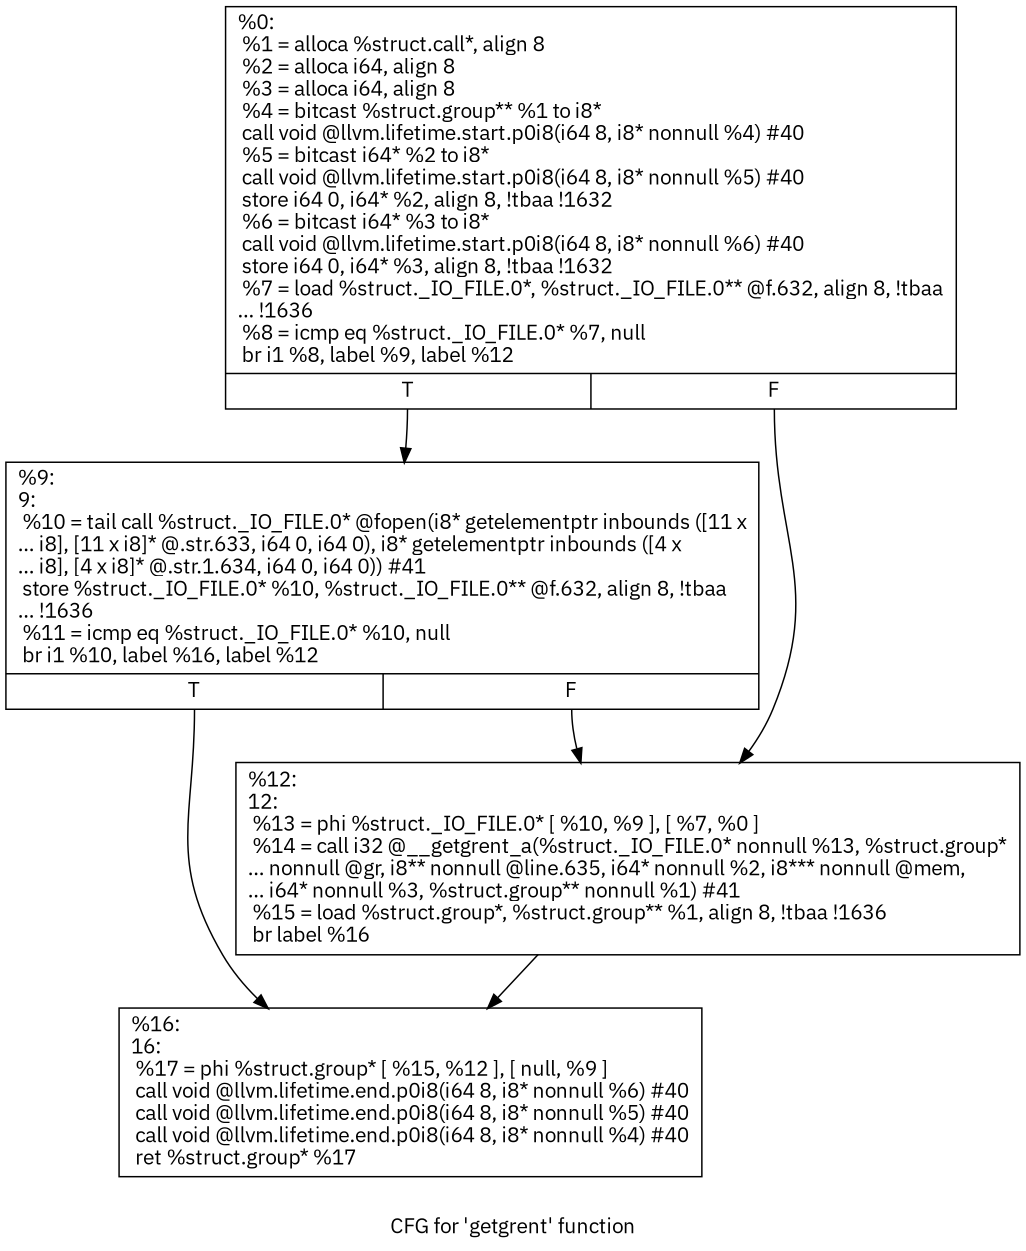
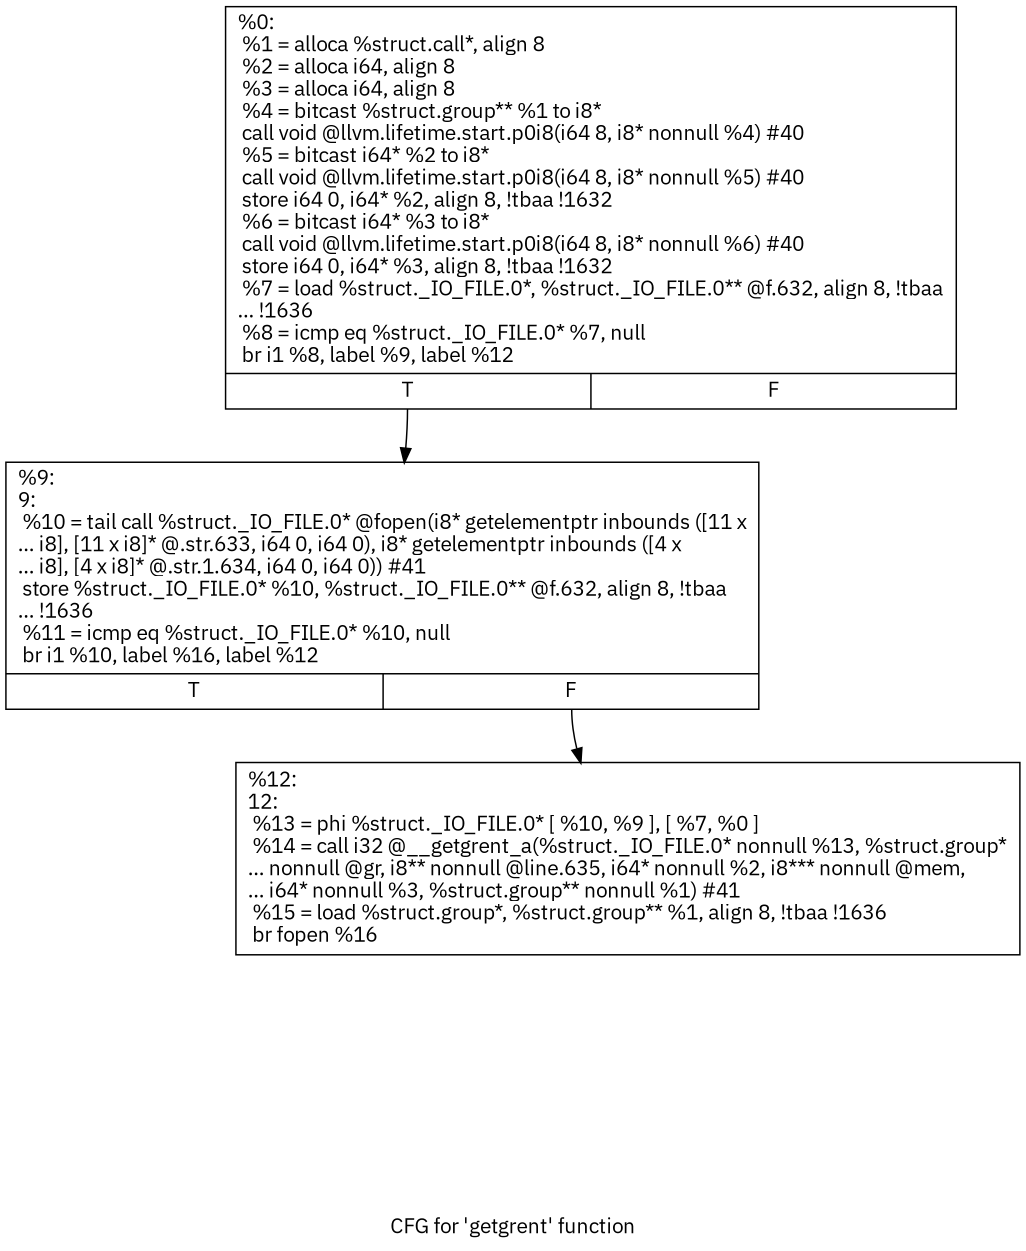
edge "%0:" -> "%12:": removed
node "%12:": text "br label %16" -> "br fopen %16"
node "%16:": removed
